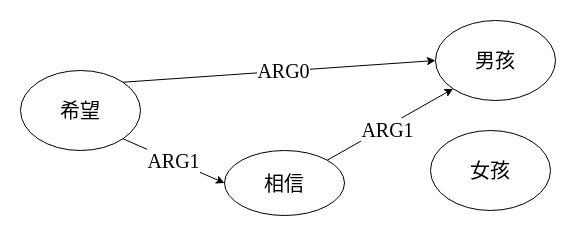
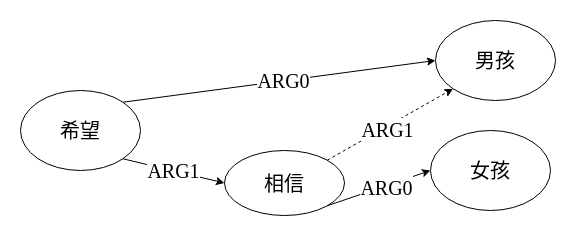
edge "相信" -> "男孩": style solid -> dashed
node "希望": moved (81, 111) -> (81, 131)
edge "相信" -> "女孩": added, label "ARG0"
